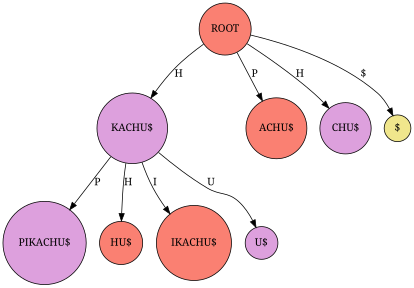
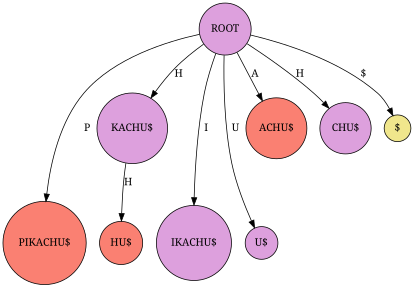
node "ROOT": fillcolor salmon -> plum
edge "ROOT" -> "ACHU$": label "P" -> "A"
edge "KACHU$" -> "PIKACHU$": now "ROOT" -> "PIKACHU$"
edge "KACHU$" -> "IKACHU$": now "ROOT" -> "IKACHU$"
edge "KACHU$" -> "U$": now "ROOT" -> "U$"
node "PIKACHU$": fillcolor plum -> salmon
node "IKACHU$": fillcolor salmon -> plum
